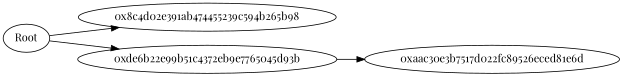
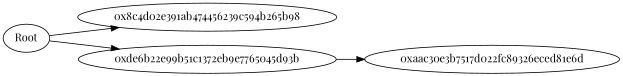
node "0x8c4d02e391ab474455239c594b265b98": label "0x8c4d02e391ab474455239c594b265b98" -> "0x8c4d02e391ab474456239c594b265b98"
node "0xde6b22e99b51c4372eb9e7765045d93b": label "0xde6b22e99b51c4372eb9e7765045d93b" -> "0xde6b22e99b51c1372eb9e7765045d93b"
node "0xaac30e3b7517d022fc89526eced81e6d": label "0xaac30e3b7517d022fc89526eced81e6d" -> "0xaac30e3b7517d022fc89326eced81e6d"
